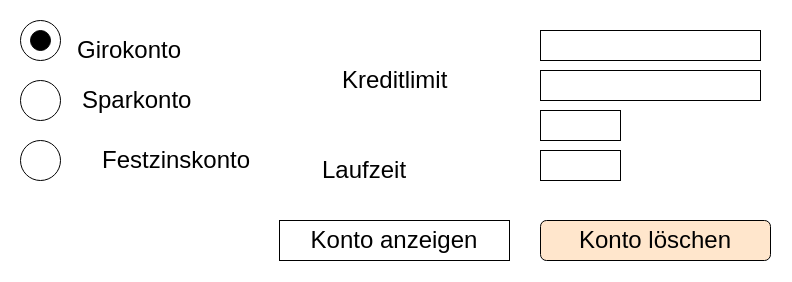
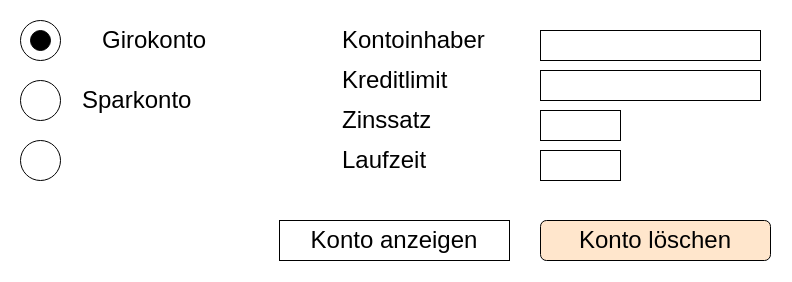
node "Kontoinhaber": added
node "Girokonto": moved (171, 51) -> (196, 41)
node "Zinssatz": added
node "Festzinskonto": removed
node "Laufzeit": moved (411, 171) -> (431, 161)
